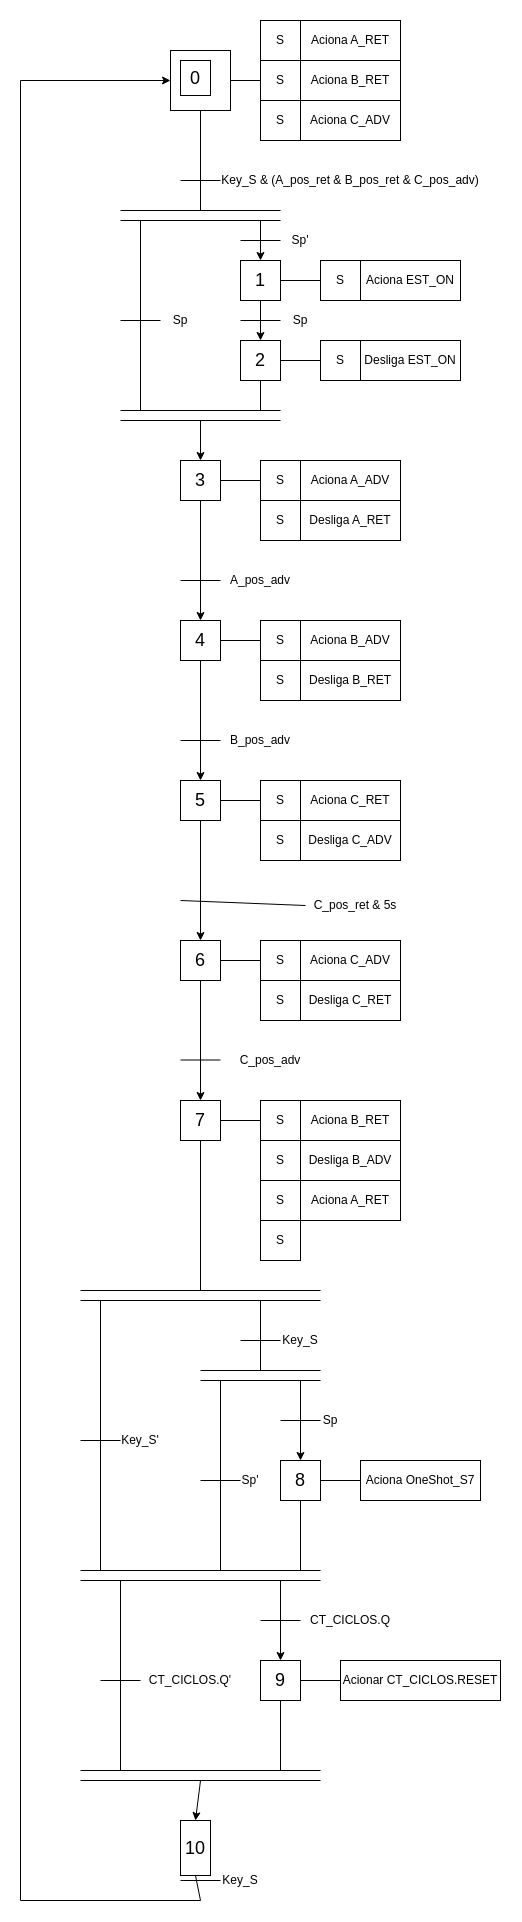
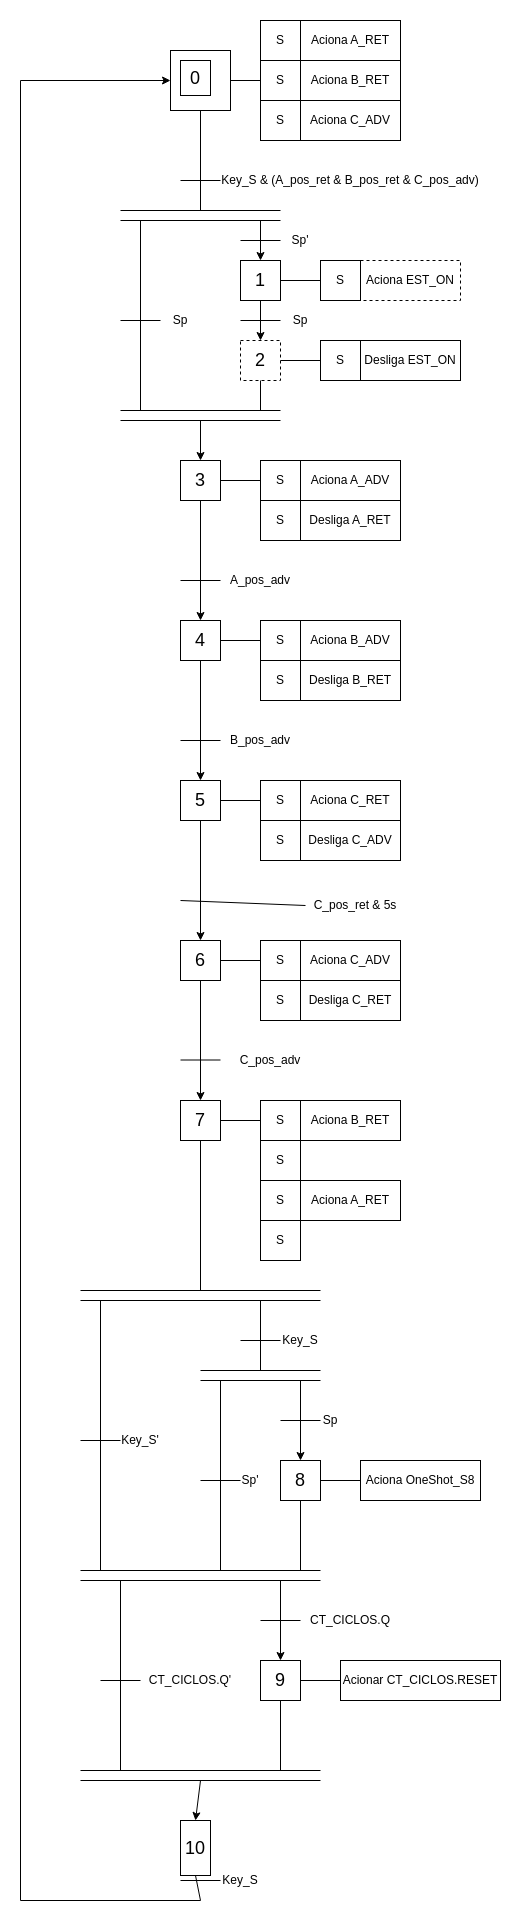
node "Aciona EST_ON": style solid -> dashed
node "2": style solid -> dashed
node "Desliga B_ADV": removed
node "Aciona OneShot_S7": label "Aciona OneShot_S7" -> "Aciona OneShot_S8"
